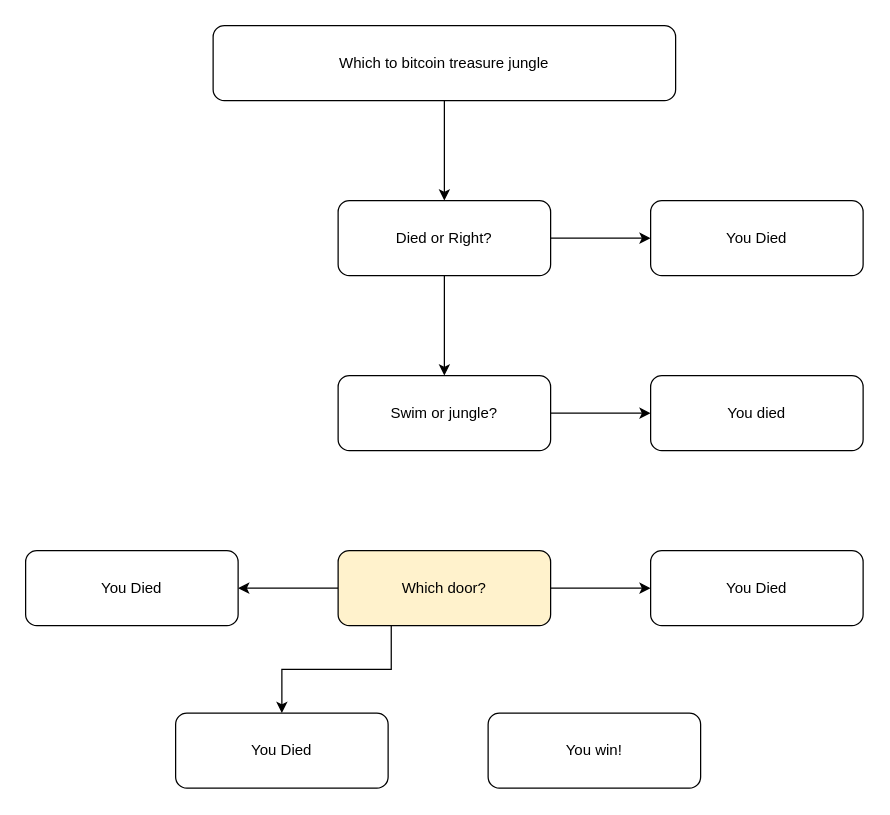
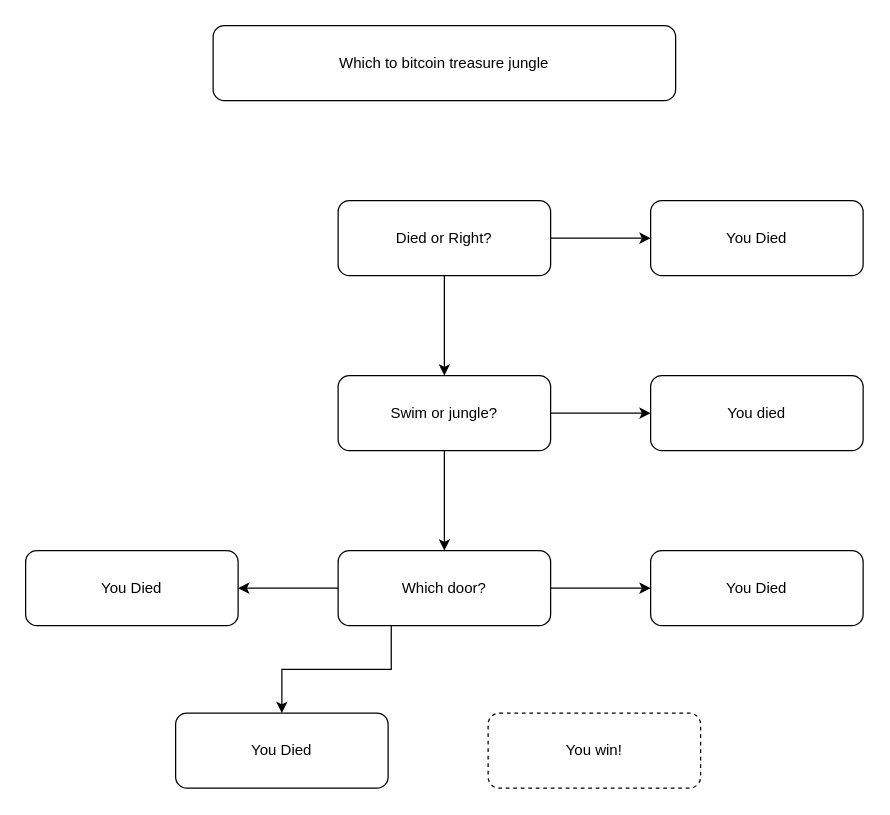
edge "Which to bitcoin treasure jungle" -> "Died or Right?": removed
edge "Swim or jungle?" -> "Which door?": added
node "Which door?": fillcolor #fff2cc -> #ffffff
node "You win!": style solid -> dashed
